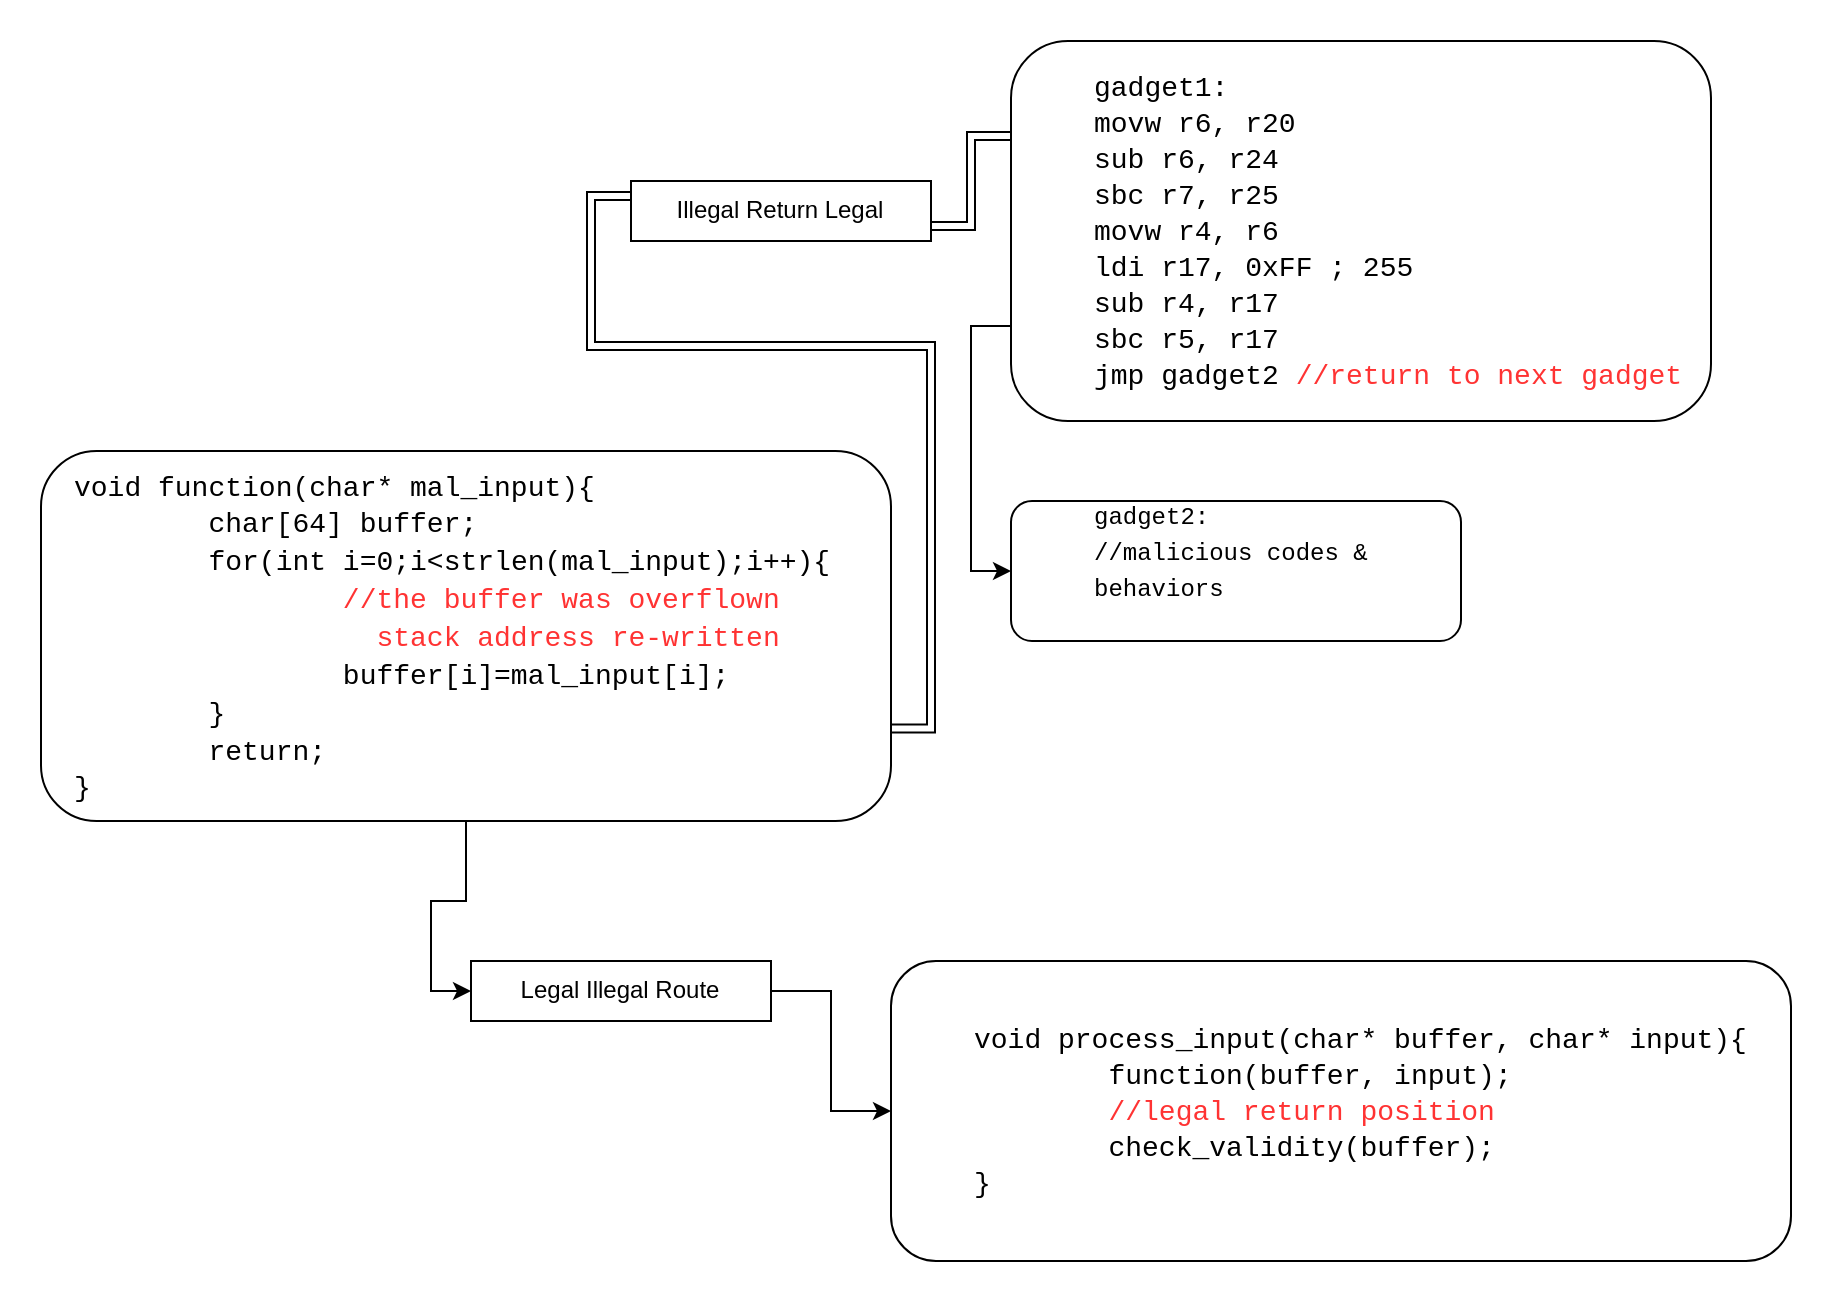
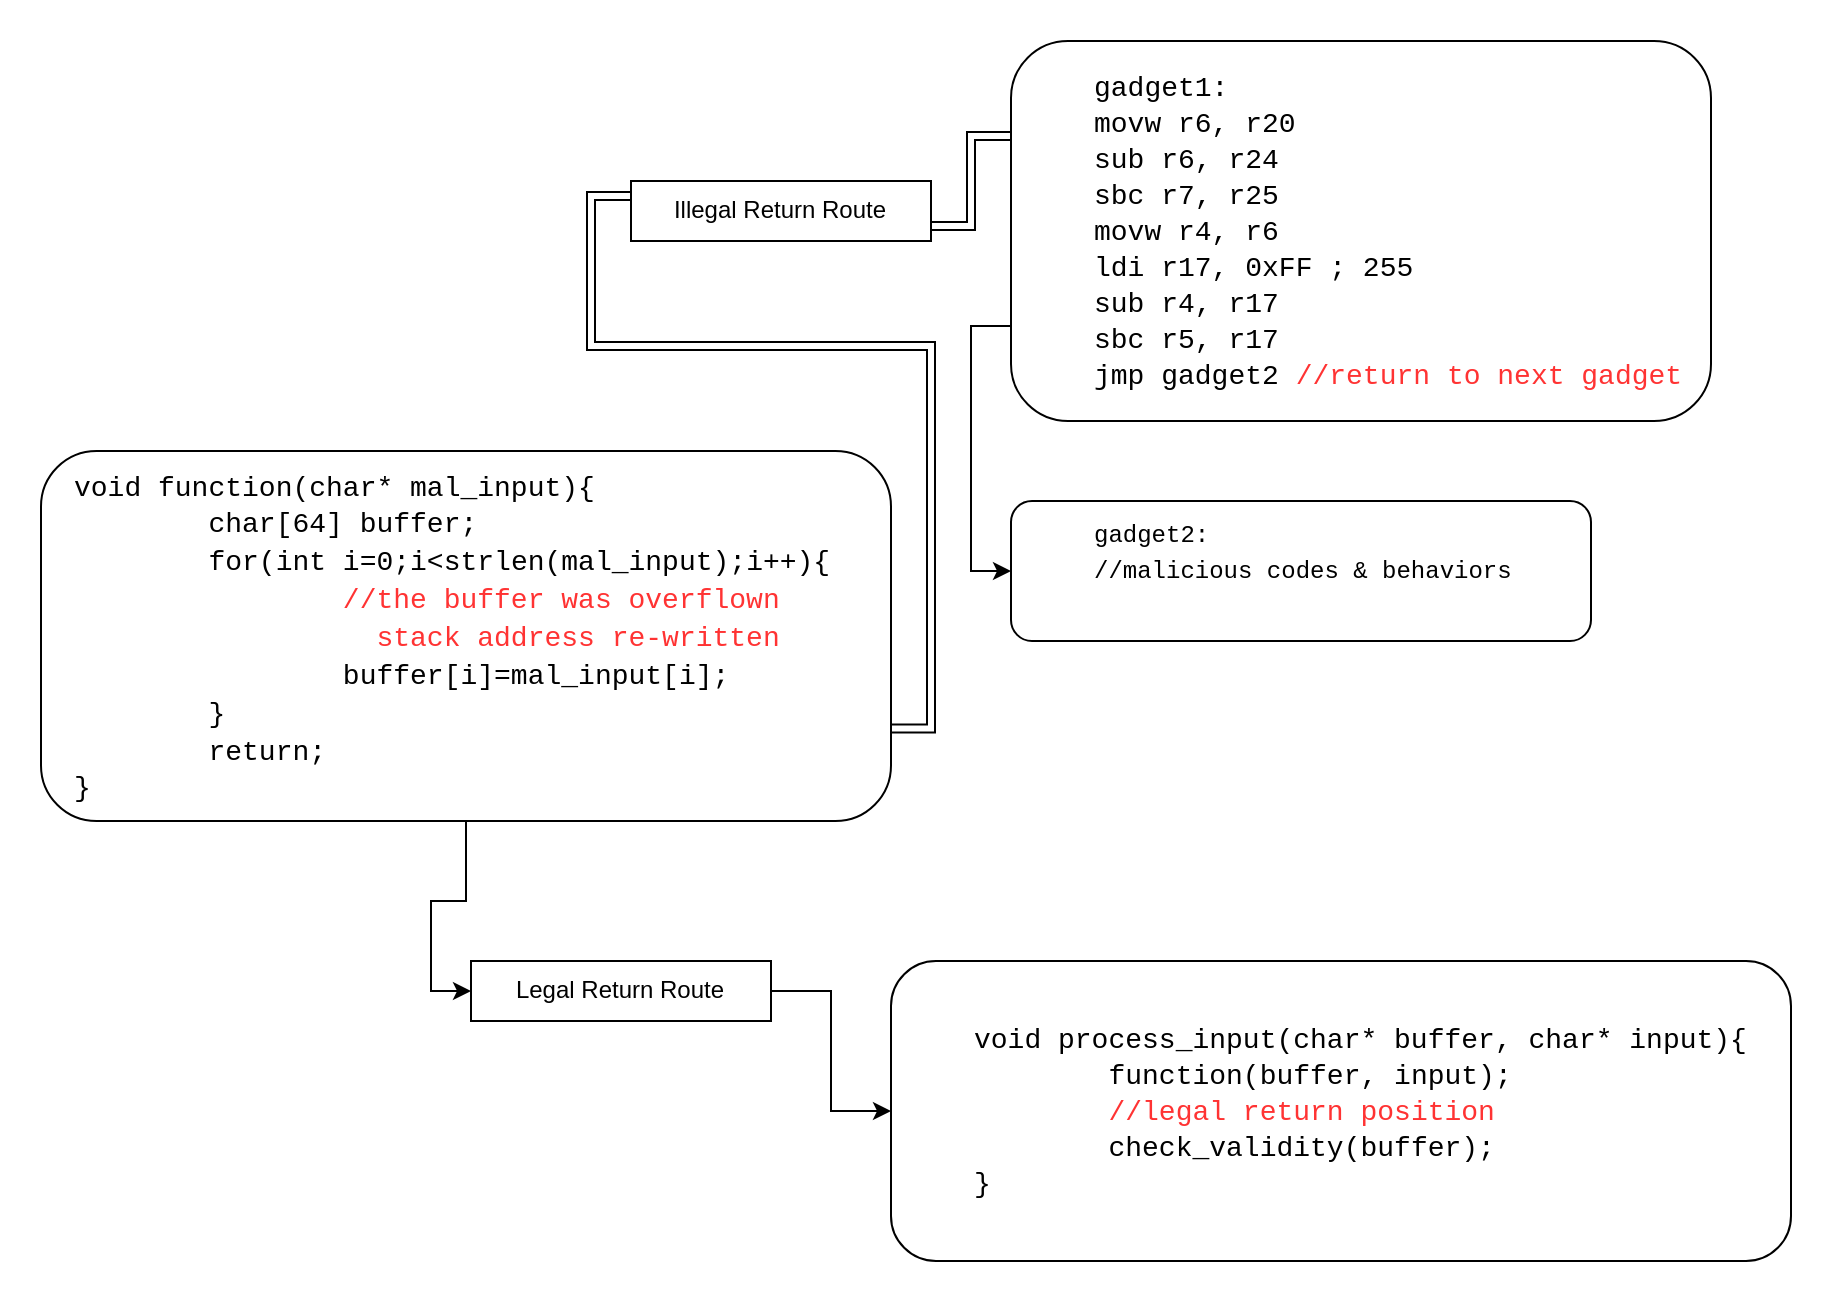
node "Illegal Return Legal": label "Illegal Return Legal" -> "Illegal Return Route"
node "gadget2: //malicious codes & behaviors": size 450x140 -> 580x140
node "Legal Illegal Route": label "Legal Illegal Route" -> "Legal Return Route"
